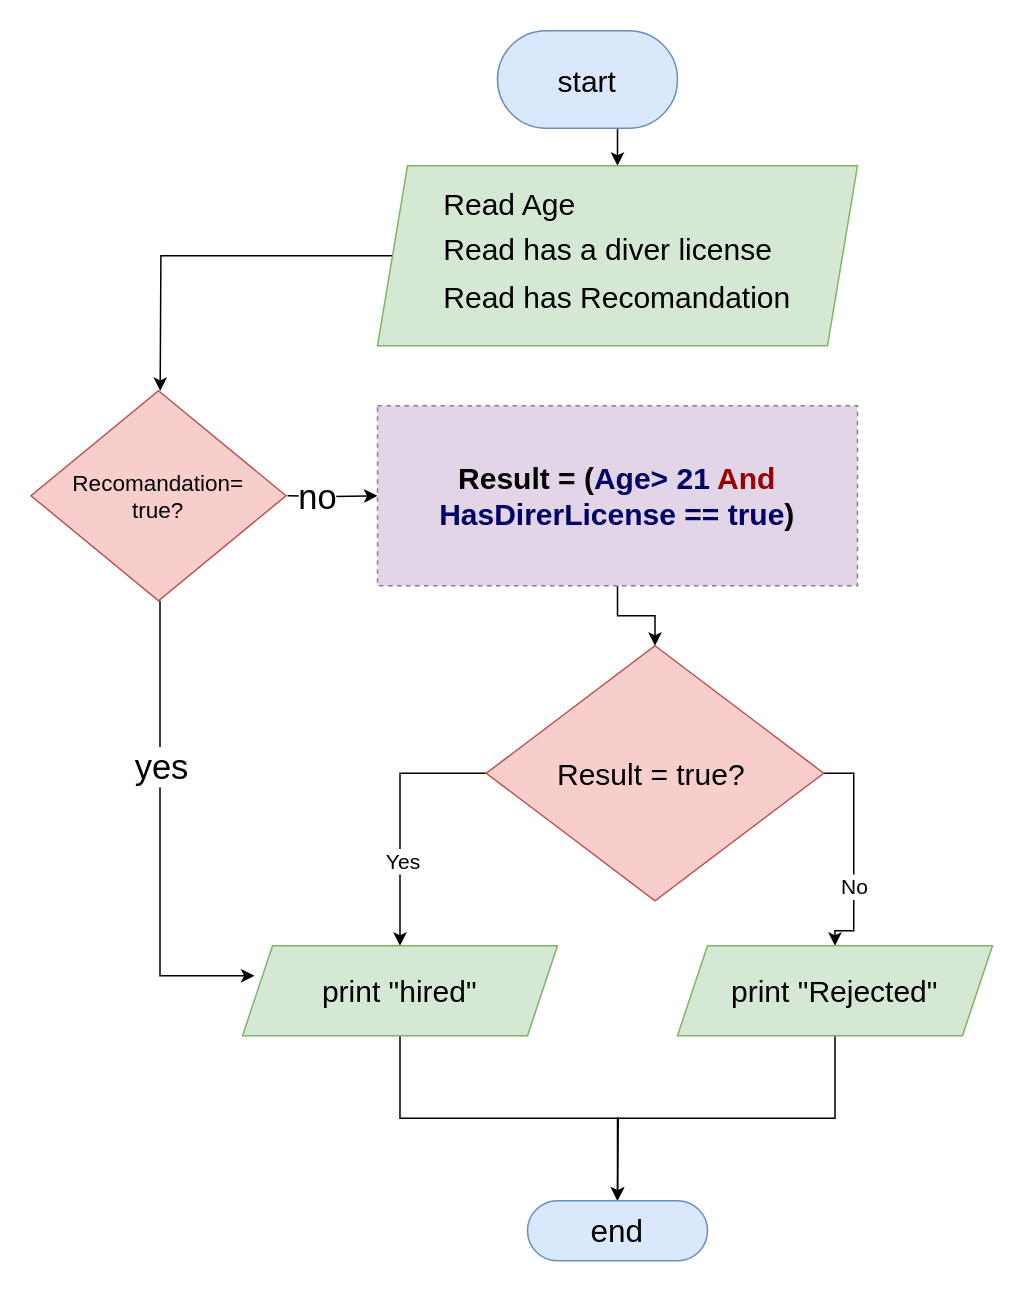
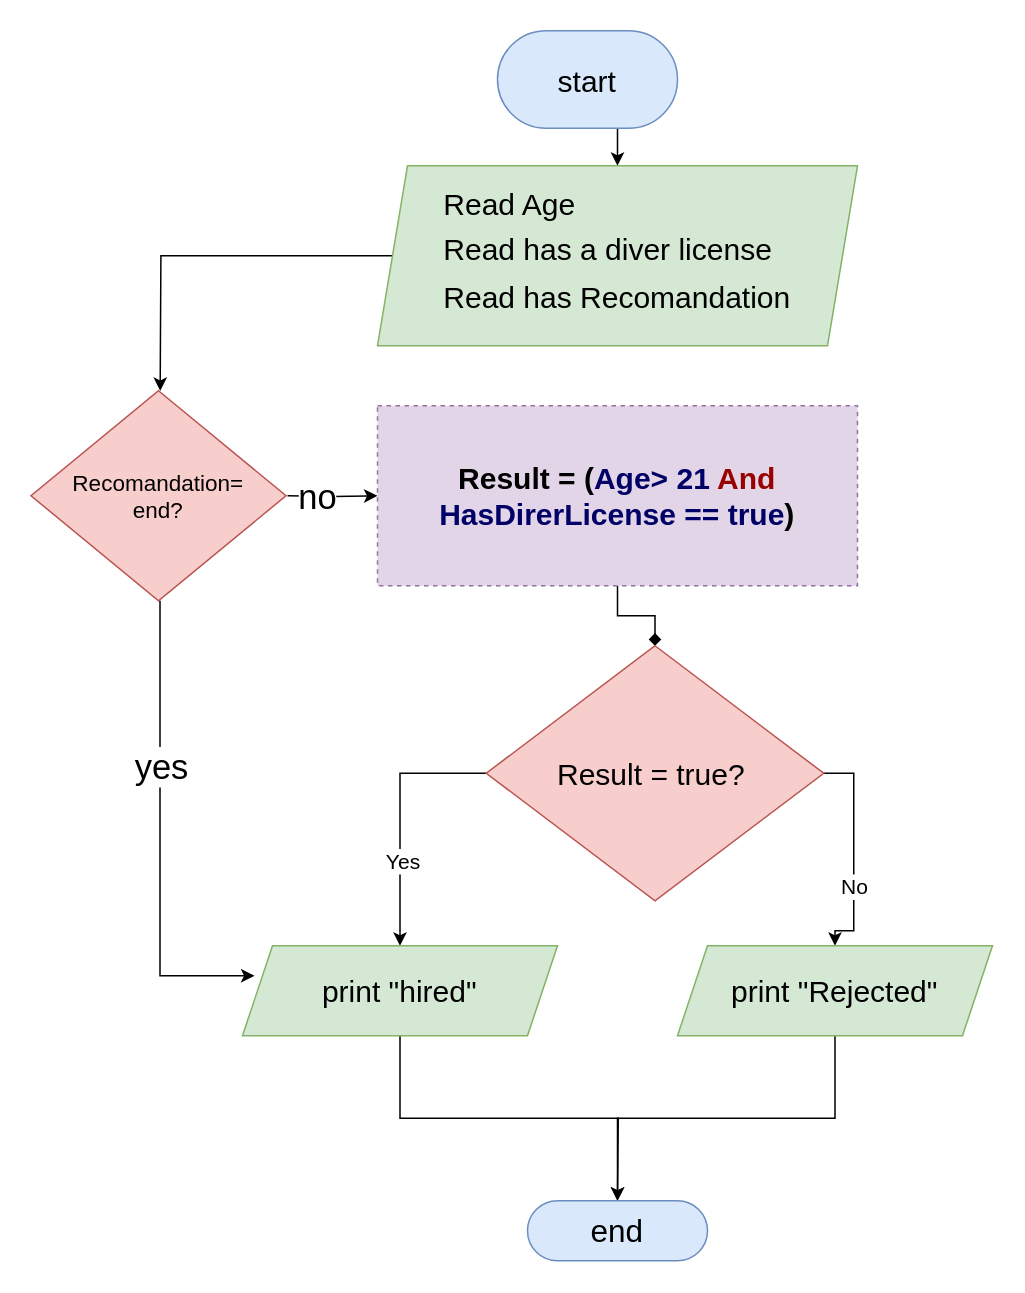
node "Recomandation= true?": label "Recomandation= true?" -> "Recomandation= end?"
edge "Result = (Age> 21 And HasDirerLicense == true)" -> "Result = true?": arrowhead classic -> diamond
